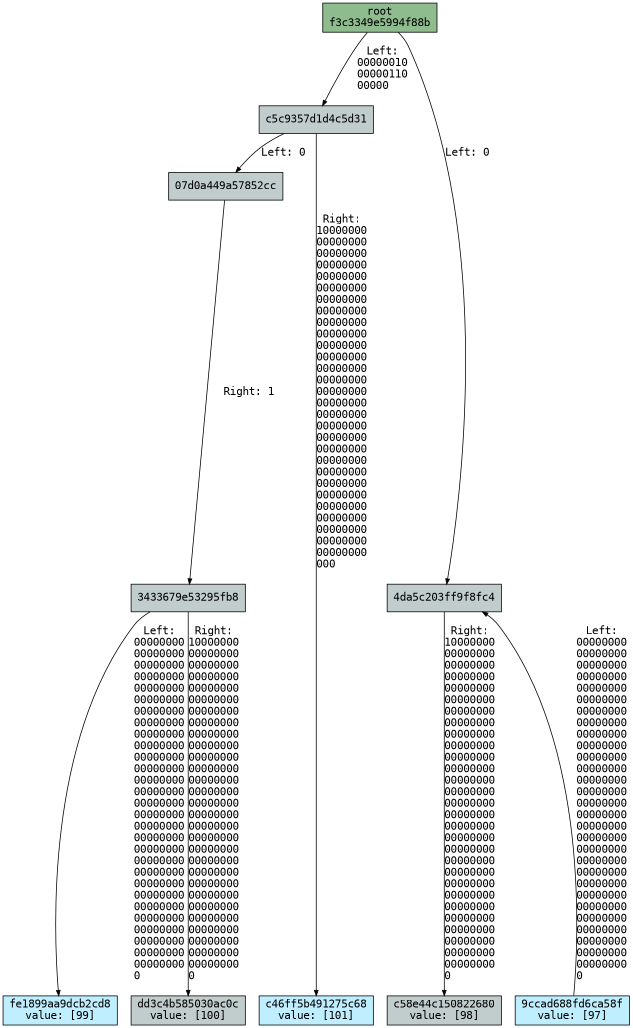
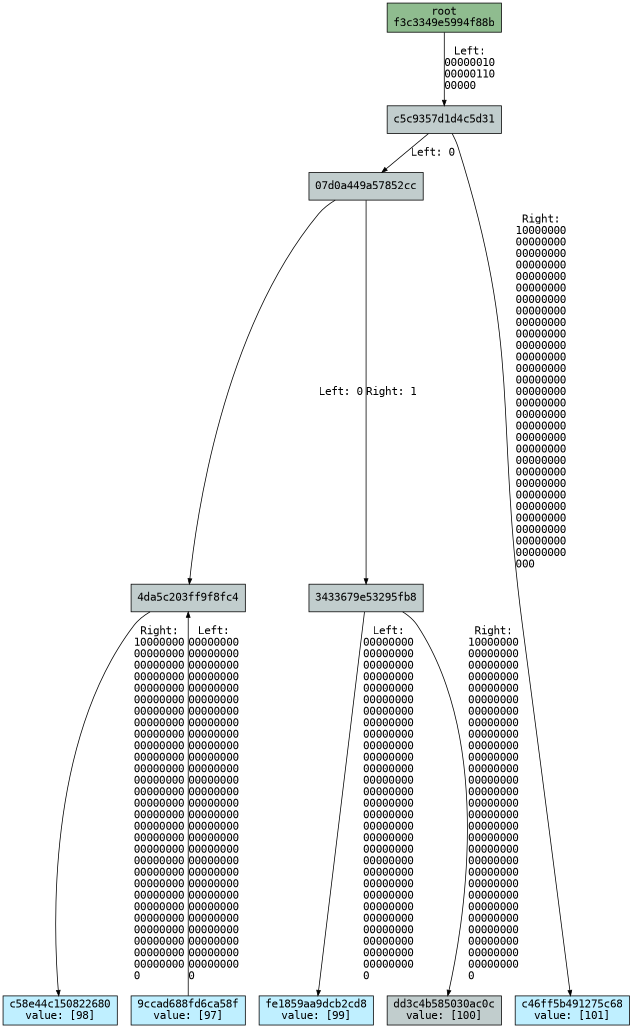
edge "root f3c3349e5994f88b" -> "4da5c203ff9f8fc4": now "07d0a449a57852cc" -> "4da5c203ff9f8fc4"
node "fe1899aa9dcb2cd8 value: [99]": label "fe1899aa9dcb2cd8 value: [99]" -> "fe1859aa9dcb2cd8 value: [99]"
node "c58e44c150822680 value: [98]": fillcolor azure3 -> lightblue1
